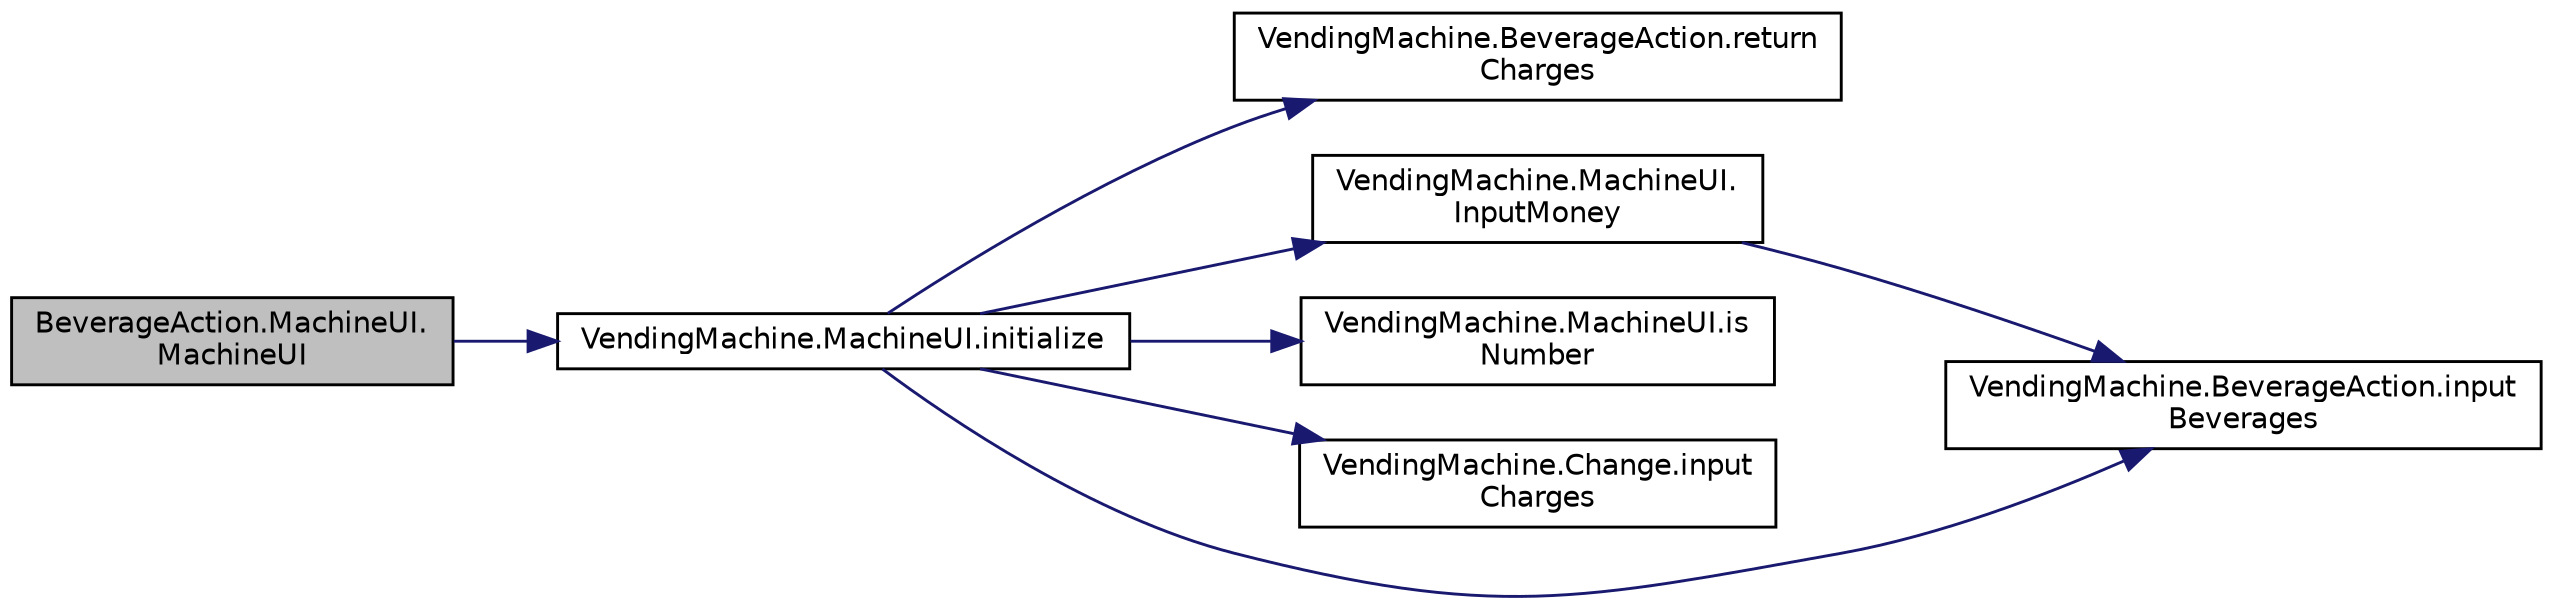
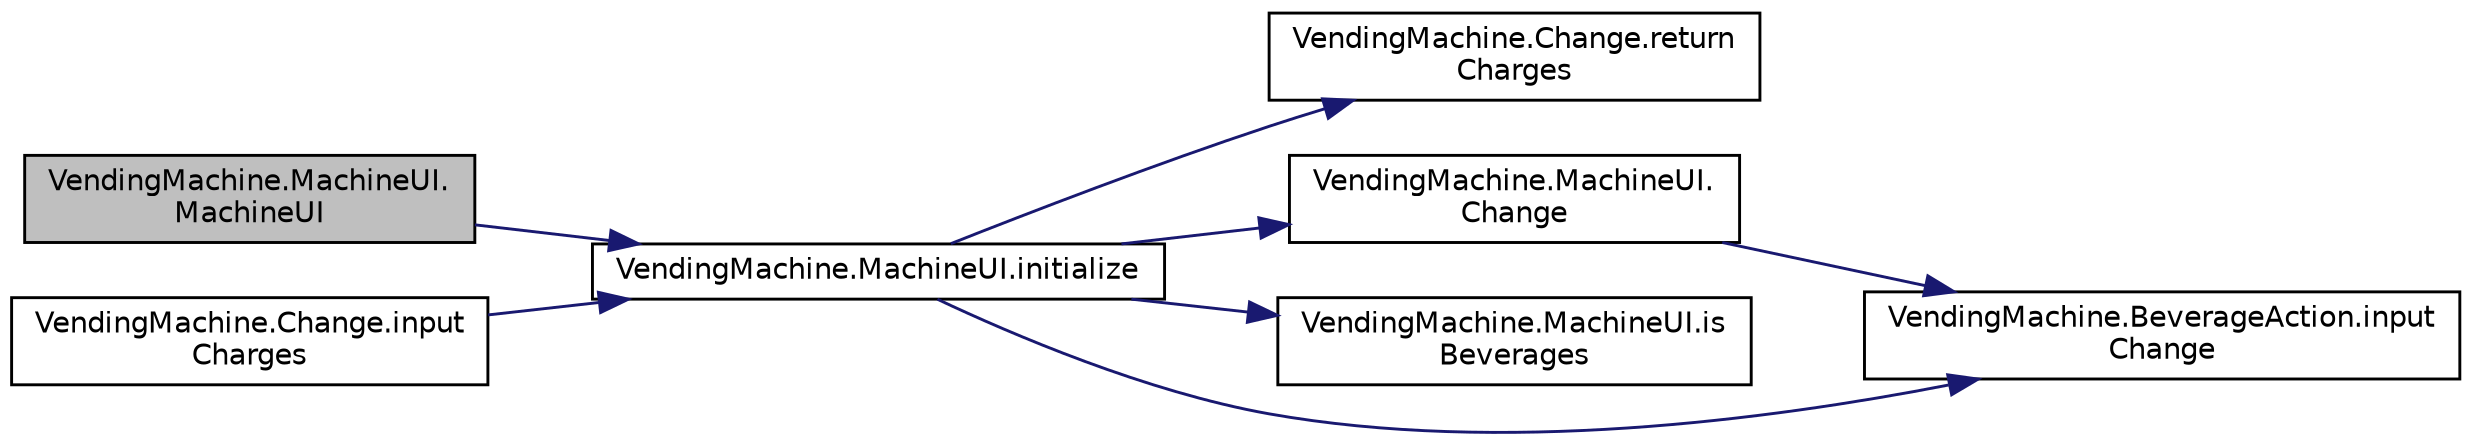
node "VendingMachine.BeverageAction.return Charges": label "VendingMachine.BeverageAction.return Charges" -> "VendingMachine.Change.return Charges"
node "VendingMachine.MachineUI. InputMoney": label "VendingMachine.MachineUI. InputMoney" -> "VendingMachine.MachineUI. Change"
node "BeverageAction.MachineUI. MachineUI": label "BeverageAction.MachineUI. MachineUI" -> "VendingMachine.MachineUI. MachineUI"
node "VendingMachine.MachineUI.is Number": label "VendingMachine.MachineUI.is Number" -> "VendingMachine.MachineUI.is Beverages"
edge "VendingMachine.MachineUI.initialize" -> "VendingMachine.Change.input Charges": reversed
node "VendingMachine.BeverageAction.input Beverages": label "VendingMachine.BeverageAction.input Beverages" -> "VendingMachine.BeverageAction.input Change"
